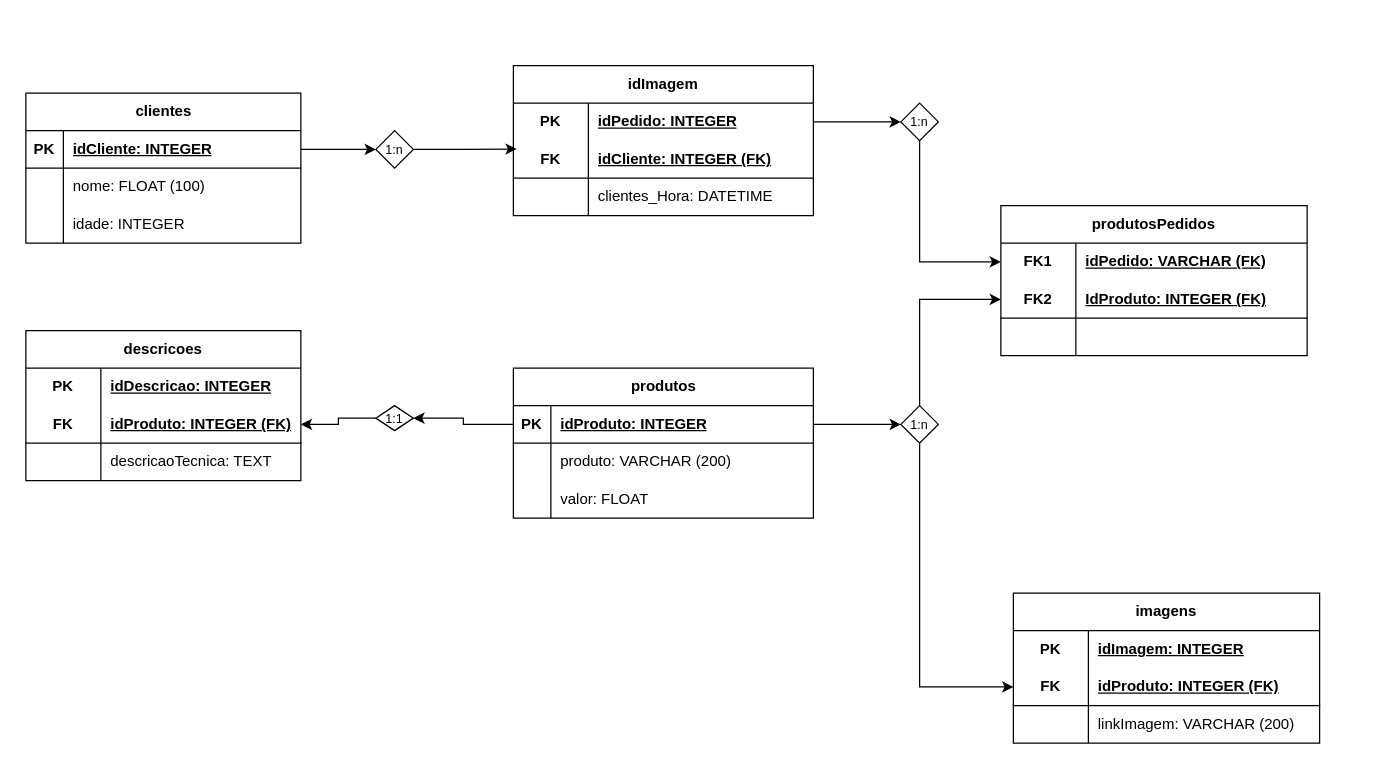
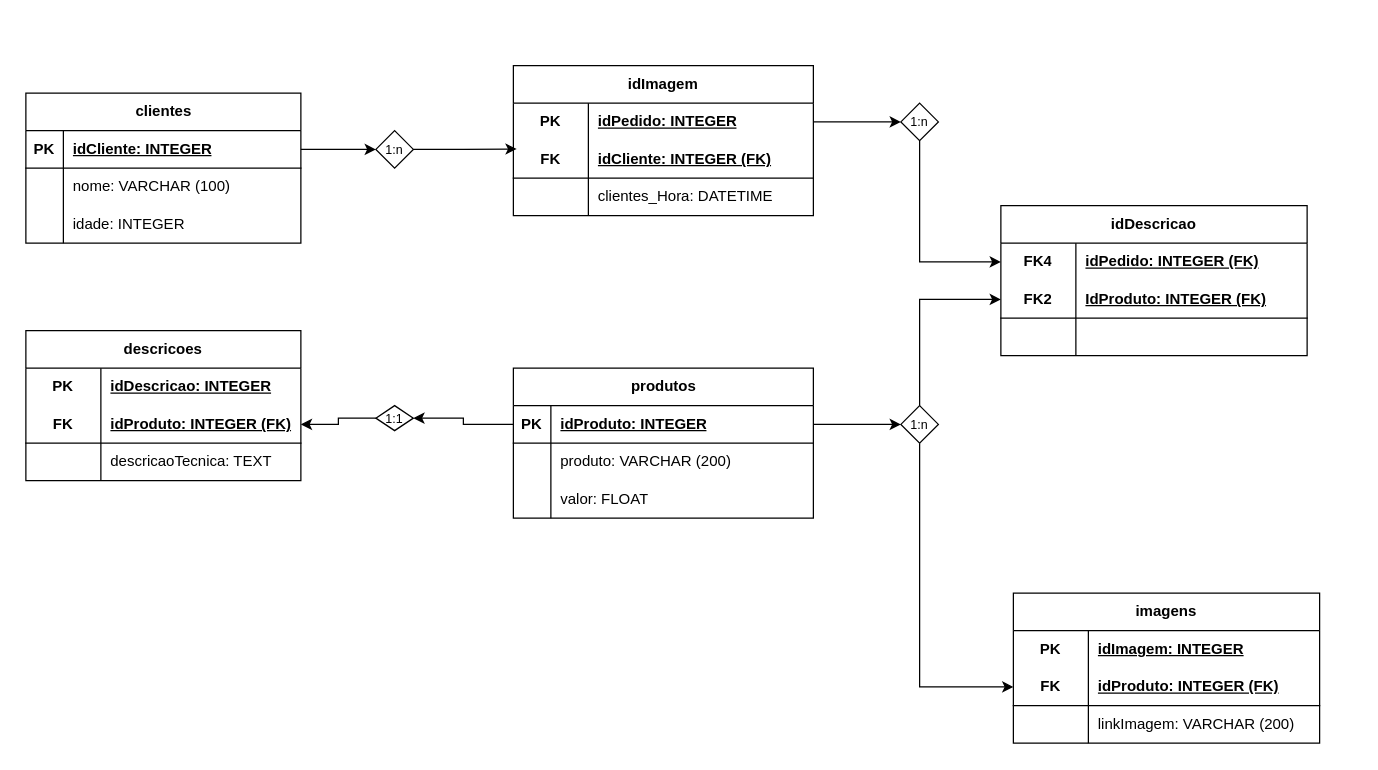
node "nome: FLOAT (100)": label "nome: FLOAT (100)" -> "nome: VARCHAR (100)"
node "produtosPedidos": label "produtosPedidos" -> "idDescricao"
node "FK1": label "FK1" -> "FK4"
node "idPedido: VARCHAR (FK)": label "idPedido: VARCHAR (FK)" -> "idPedido: INTEGER (FK)"
